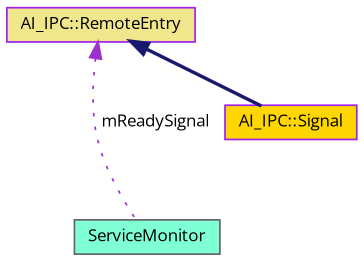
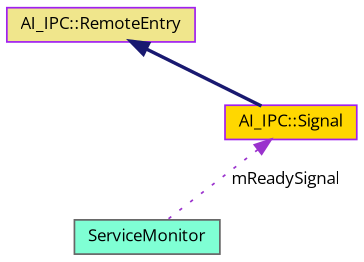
edge "ServiceMonitor" -> "AI_IPC::RemoteEntry": now "ServiceMonitor" -> "AI_IPC::Signal"
